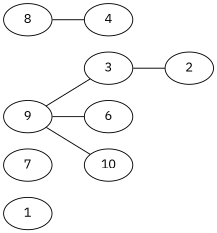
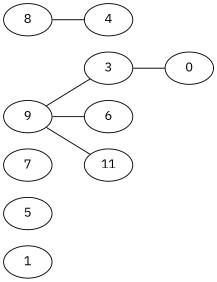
node "2": label "2" -> "0"
node "10": label "10" -> "11"
node "5": added
